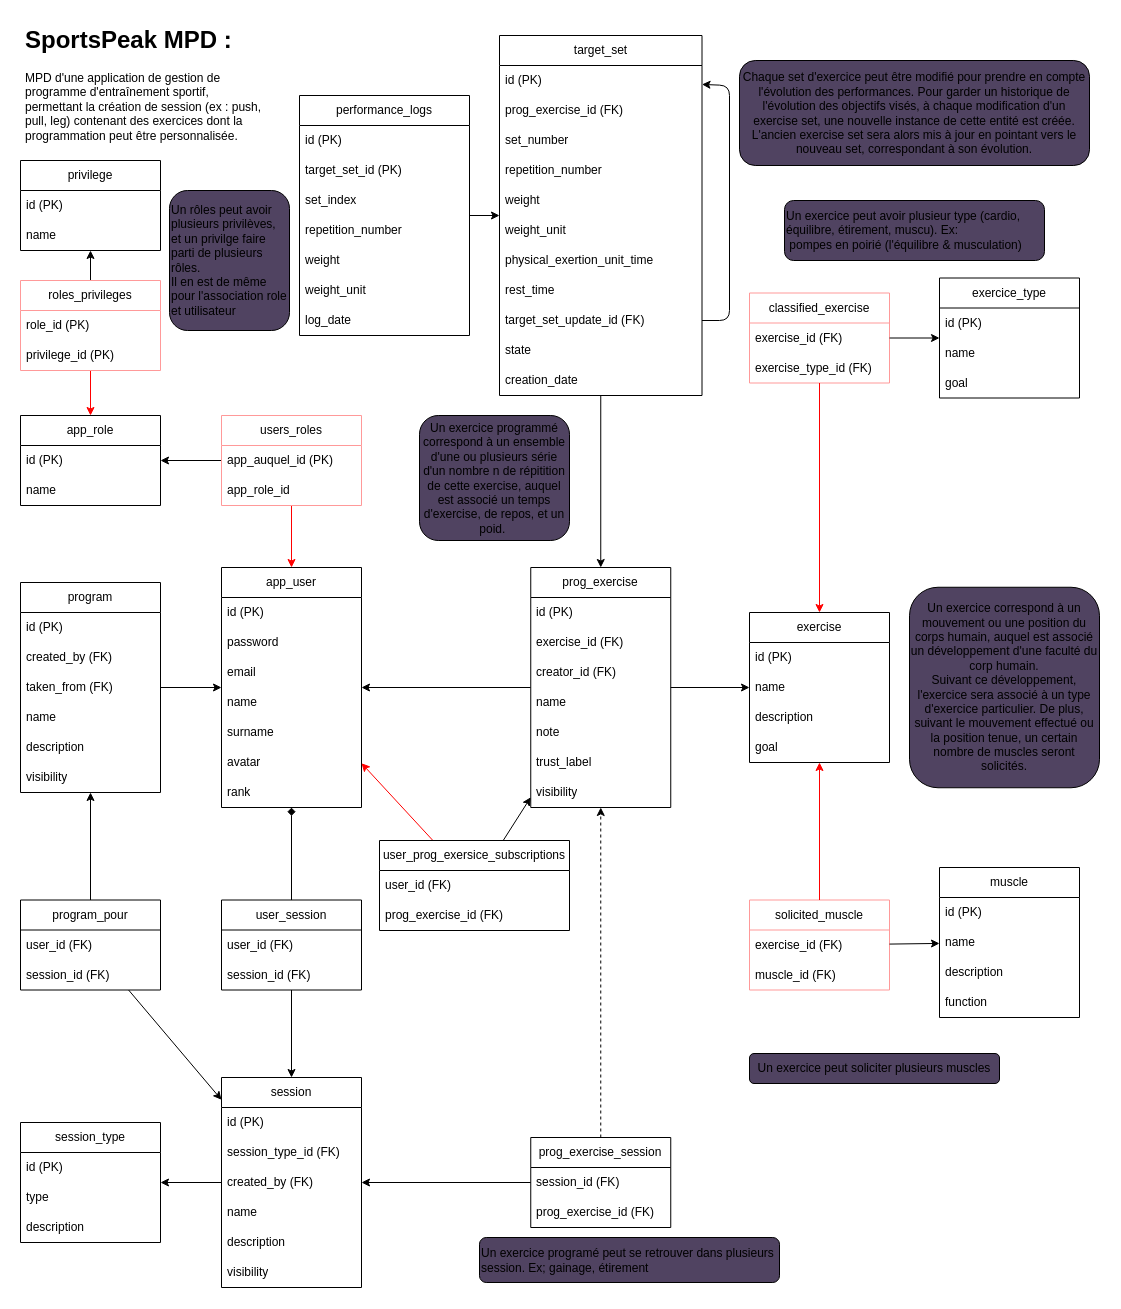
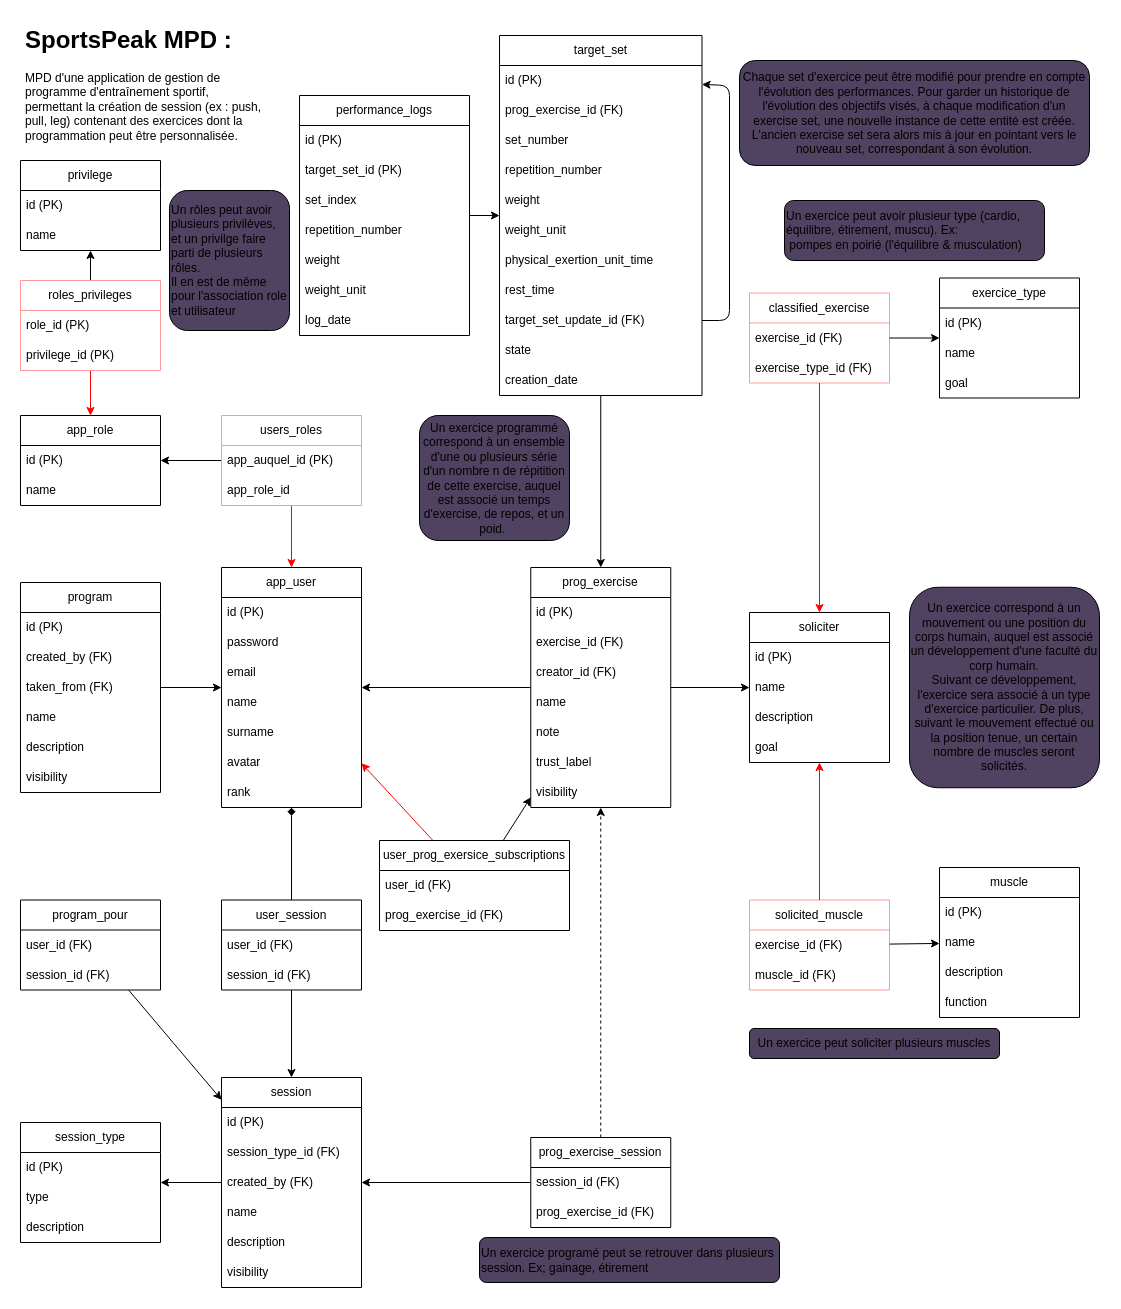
node "exercise": label "exercise" -> "soliciter"
edge "program_pour" -> "program": removed
node "Un exercice peut soliciter plusieurs muscles": moved (875, 1069) -> (875, 1044)
